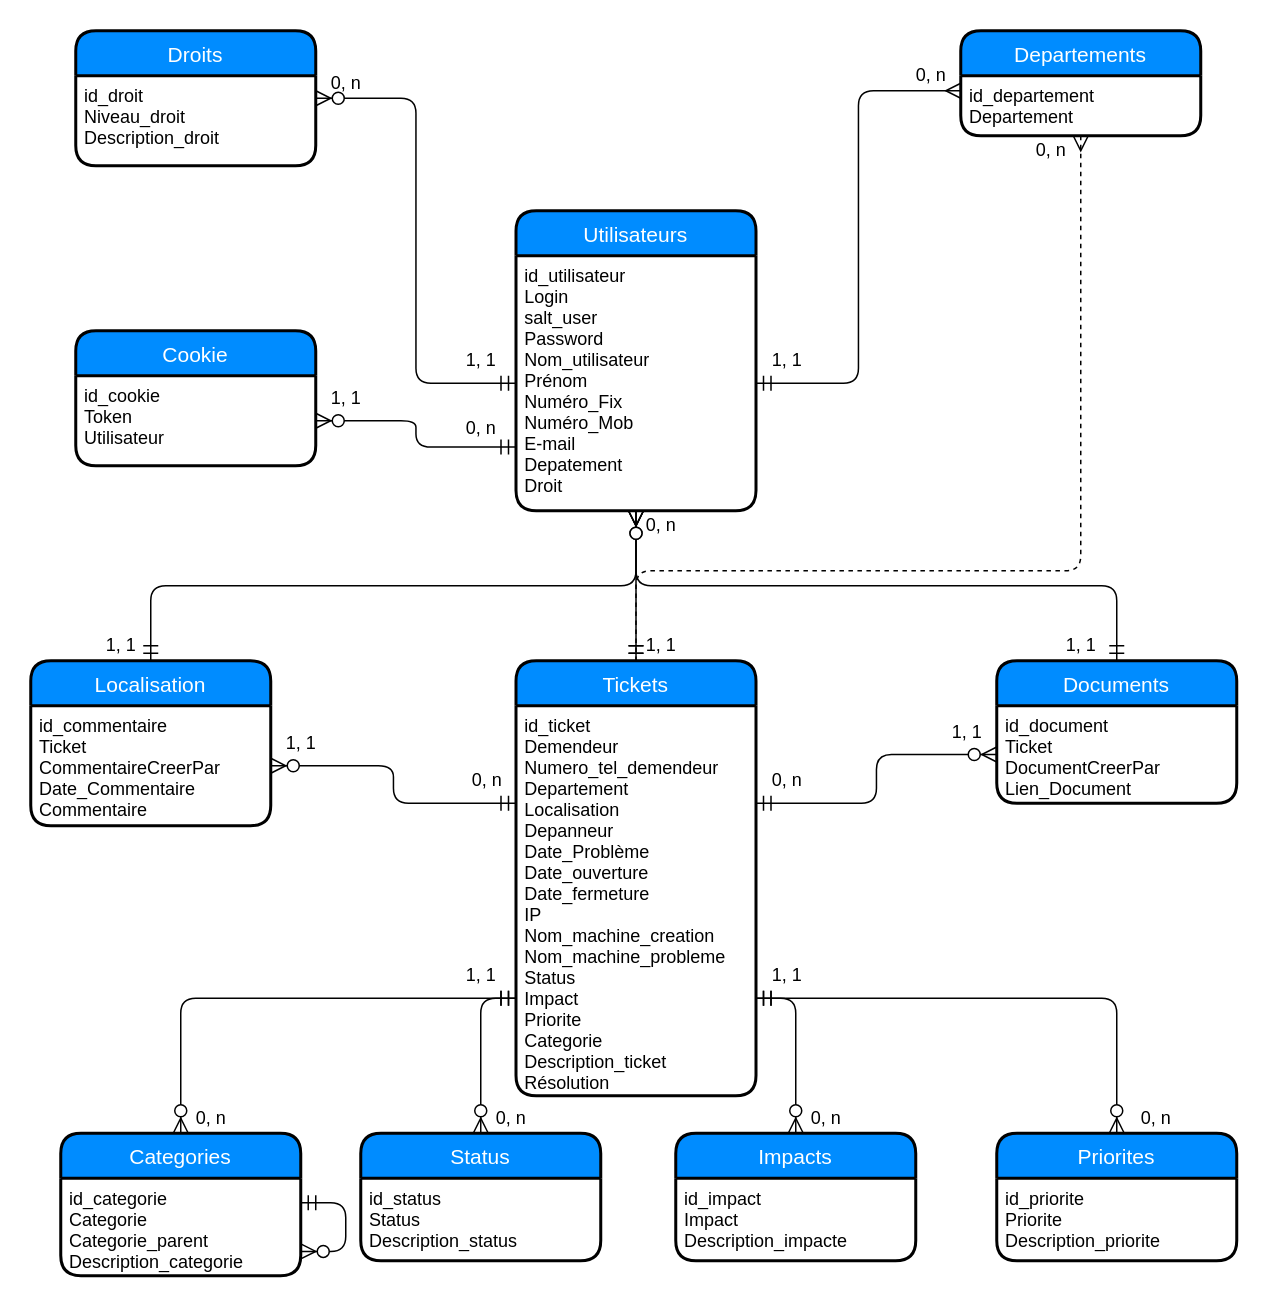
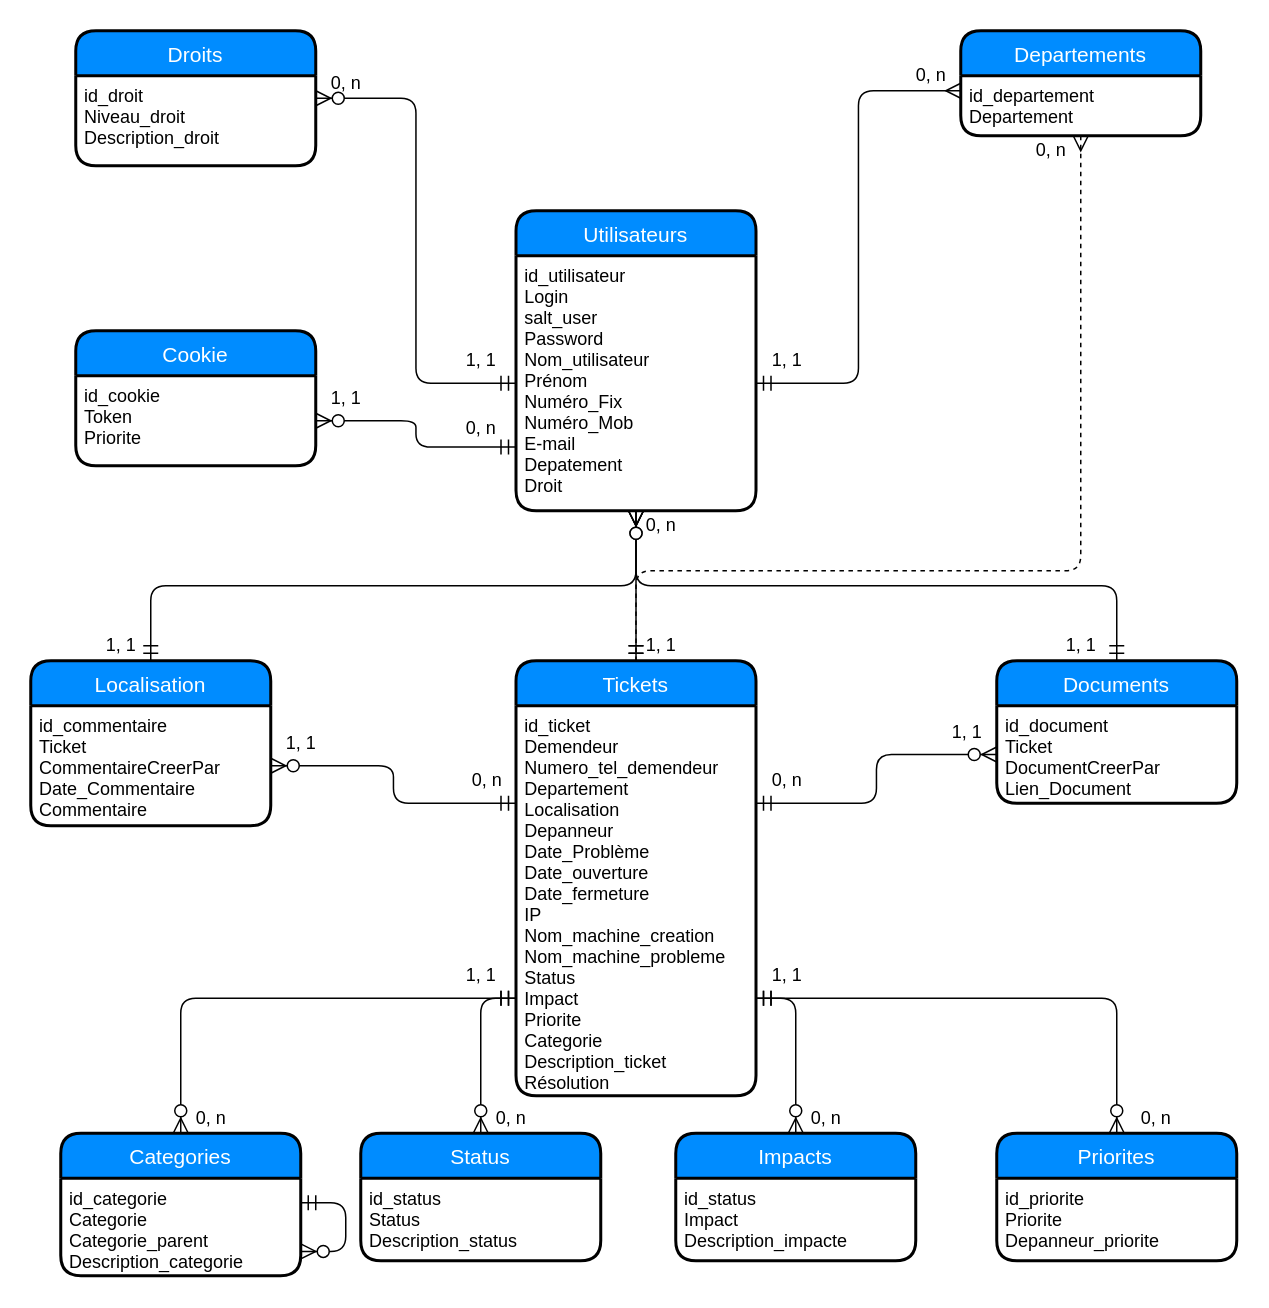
node "id_cookie Token Utilisateur": label "id_cookie Token Utilisateur" -> "id_cookie Token Priorite"
node "id_impact Impact Description_impacte": label "id_impact Impact Description_impacte" -> "id_status Impact Description_impacte"
node "id_priorite Priorite Description_priorite": label "id_priorite Priorite Description_priorite" -> "id_priorite Priorite Depanneur_priorite"
